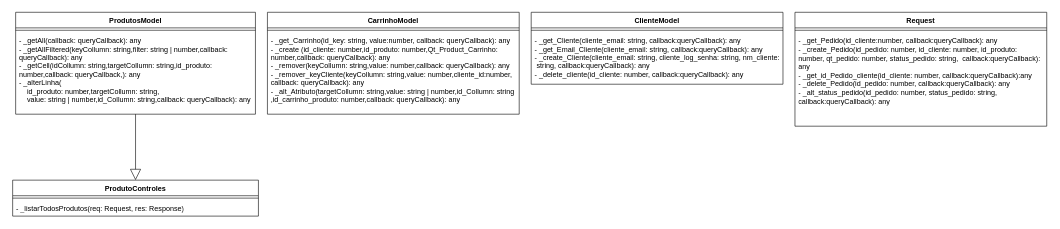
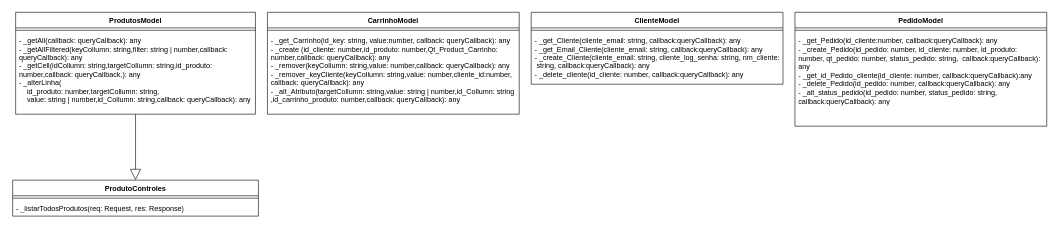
node "Request": label "Request" -> "PedidoModel"
